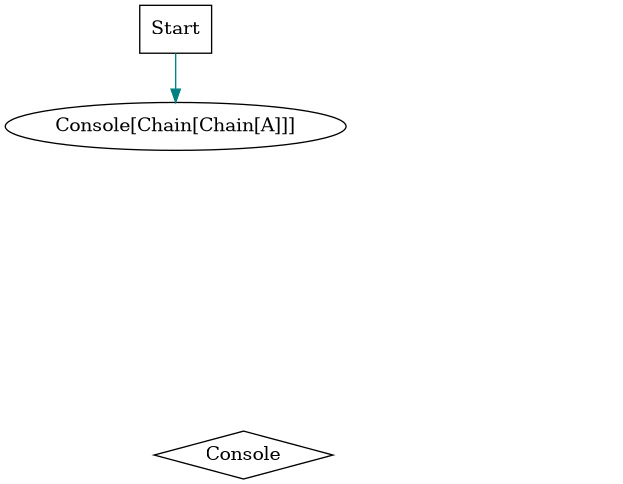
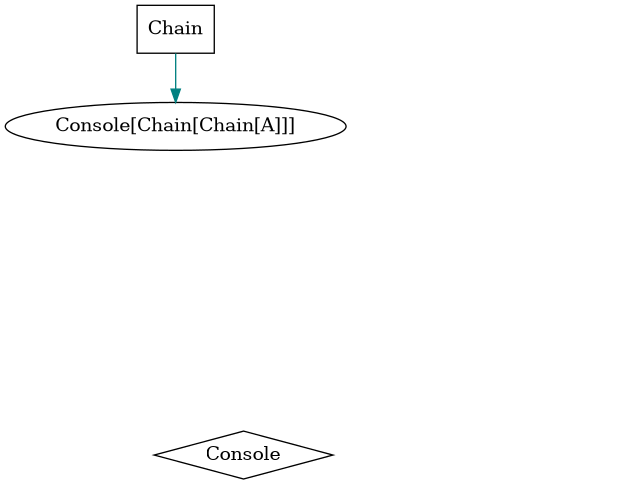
node "Start": label "Start" -> "Chain"
